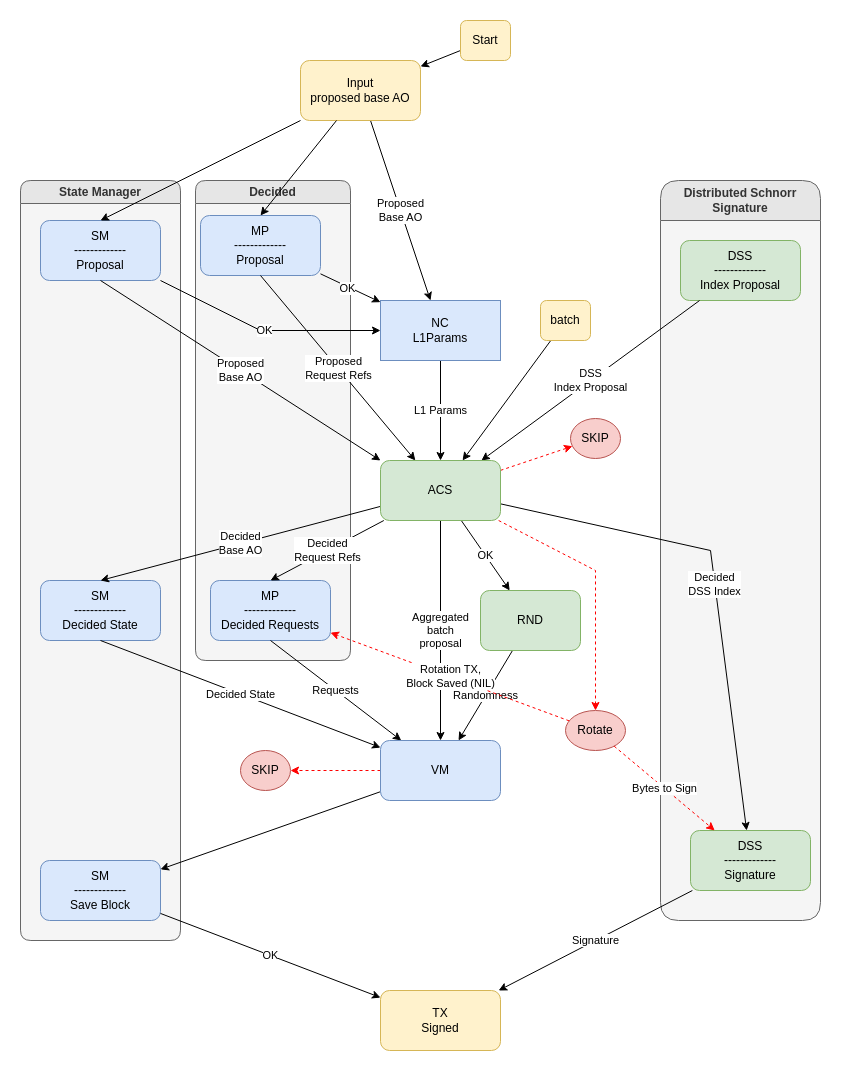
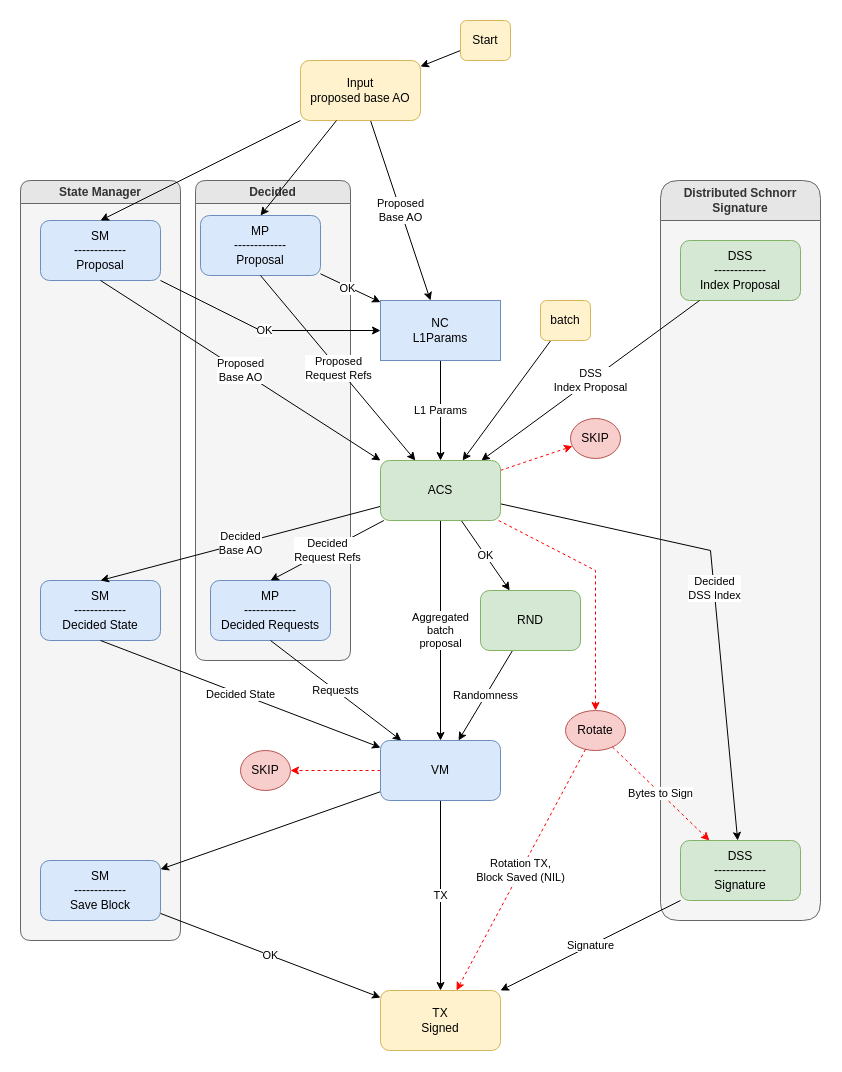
edge "Rotate" -> "MP ------------- Decided Requests": now "Rotate" -> "TX Signed"
node "DSS ------------- Signature": moved (751, 861) -> (741, 871)
edge "VM" -> "TX Signed": added, label "TX"
